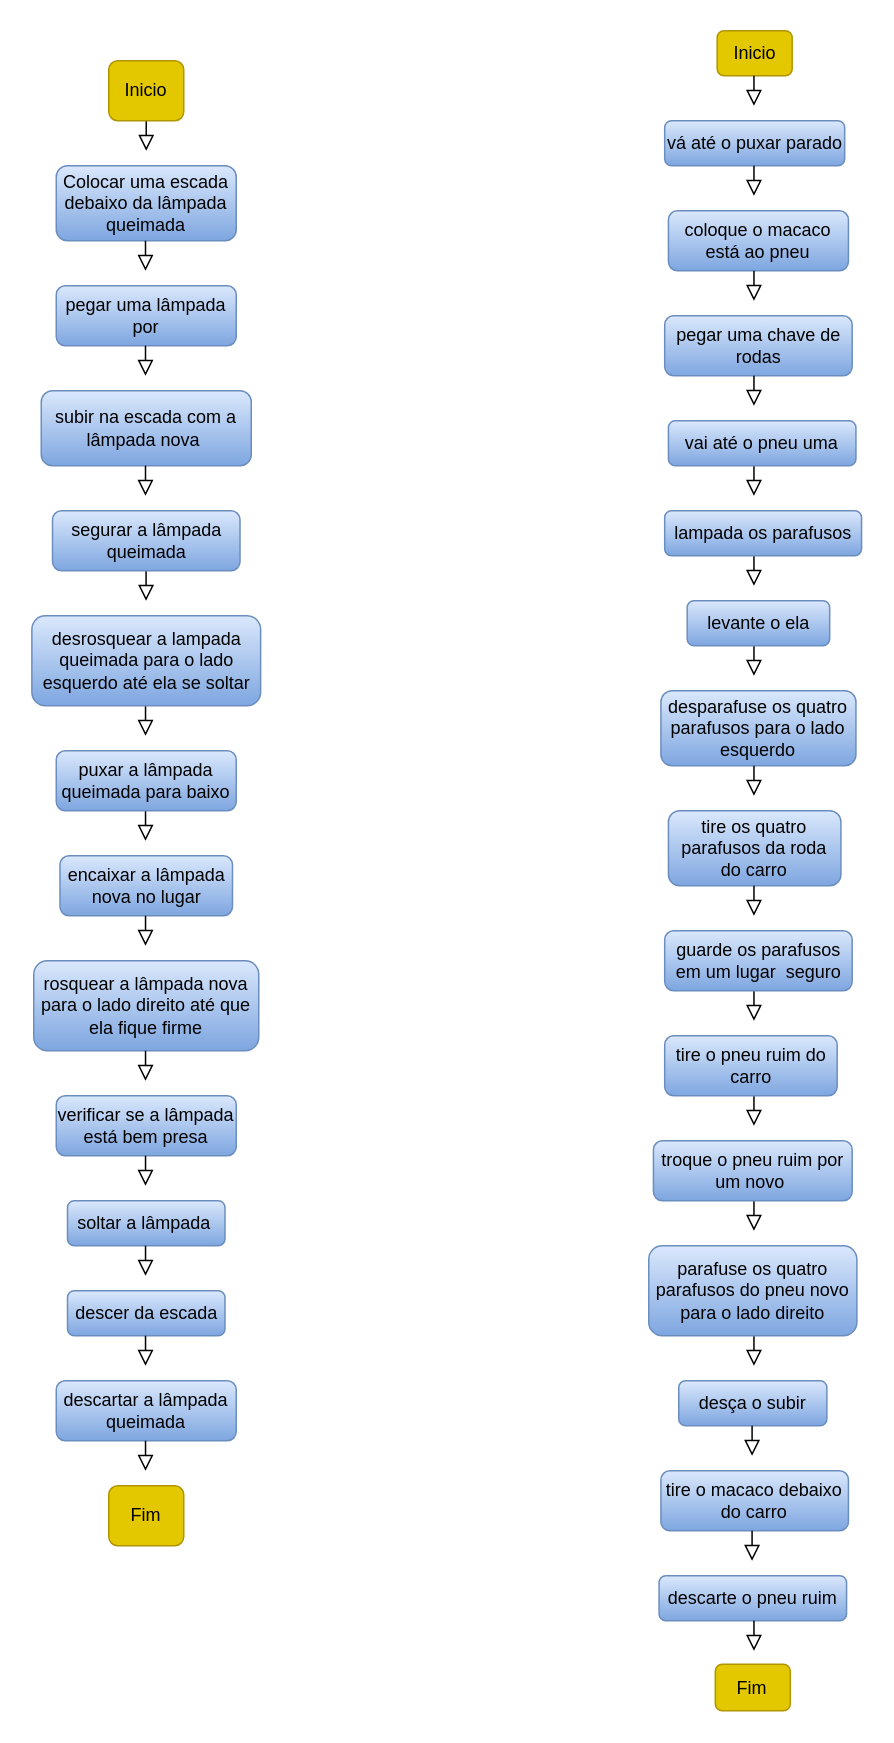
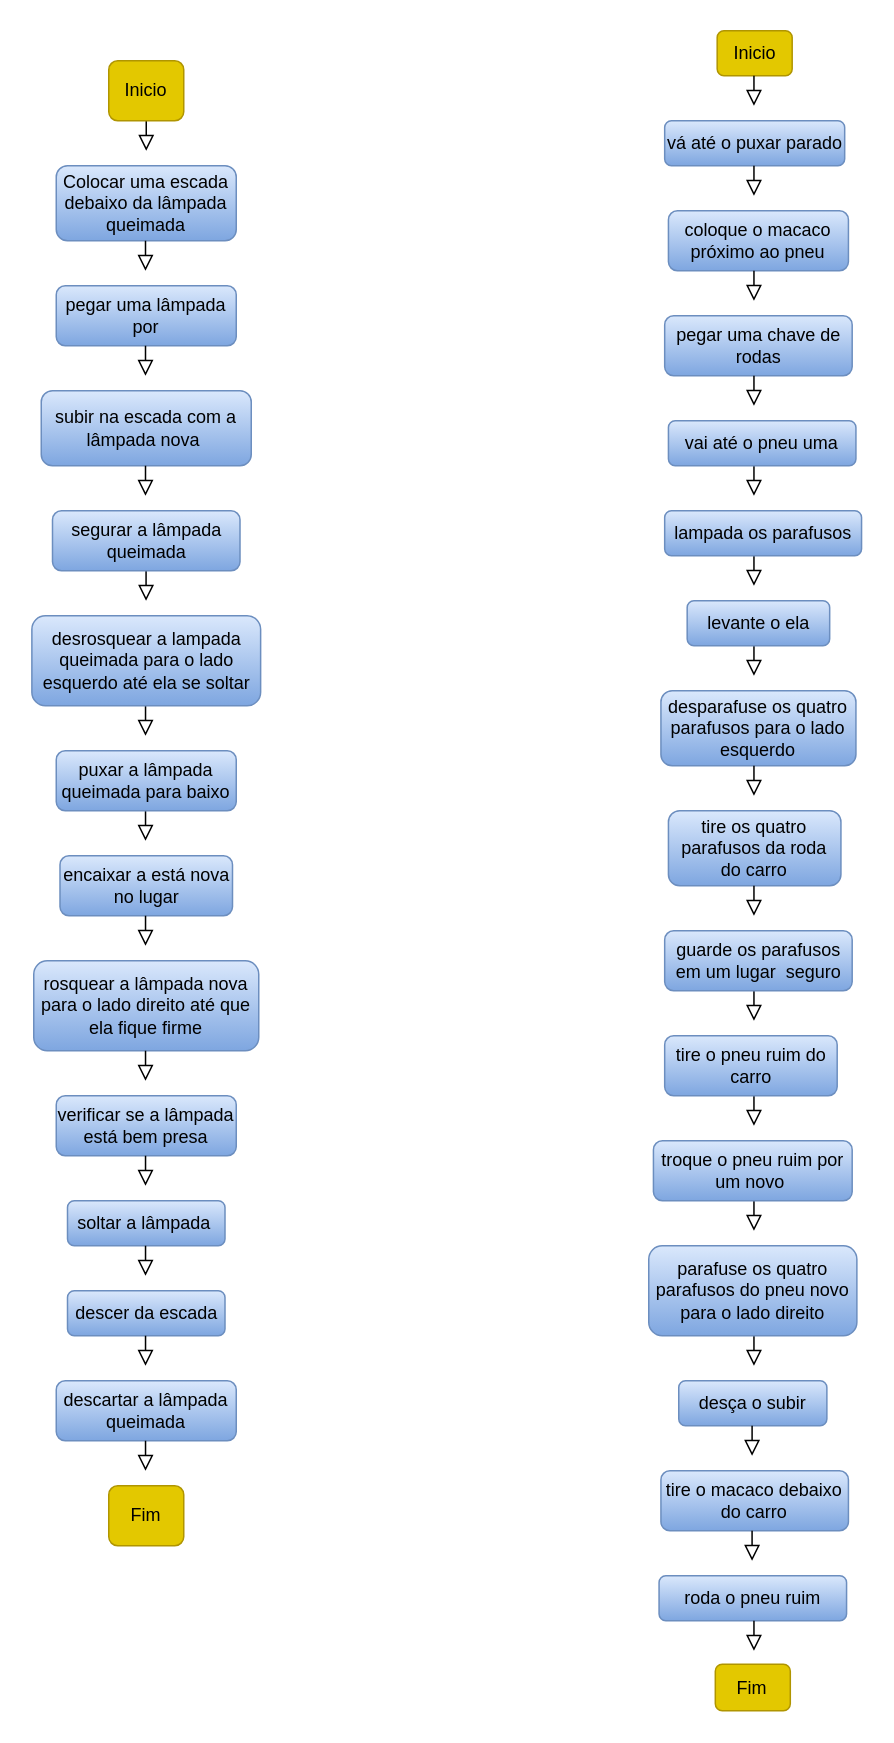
node "coloque o macaco está ao pneu": label "coloque o macaco está ao pneu" -> "coloque o macaco próximo ao pneu"
node "encaixar a lâmpada nova no lugar": label "encaixar a lâmpada nova no lugar" -> "encaixar a está nova no lugar"
node "descarte o pneu ruim": label "descarte o pneu ruim" -> "roda o pneu ruim"
